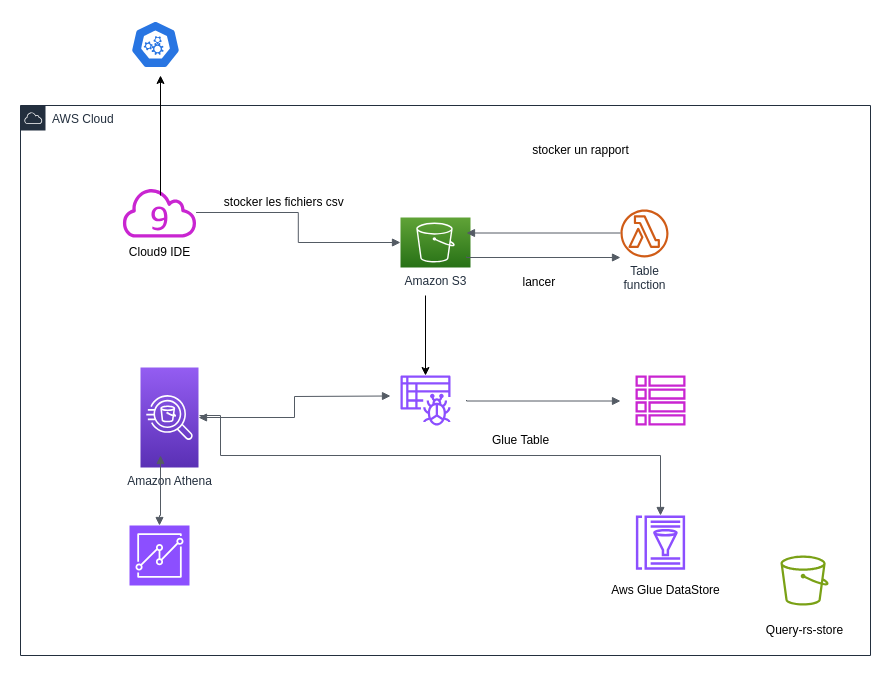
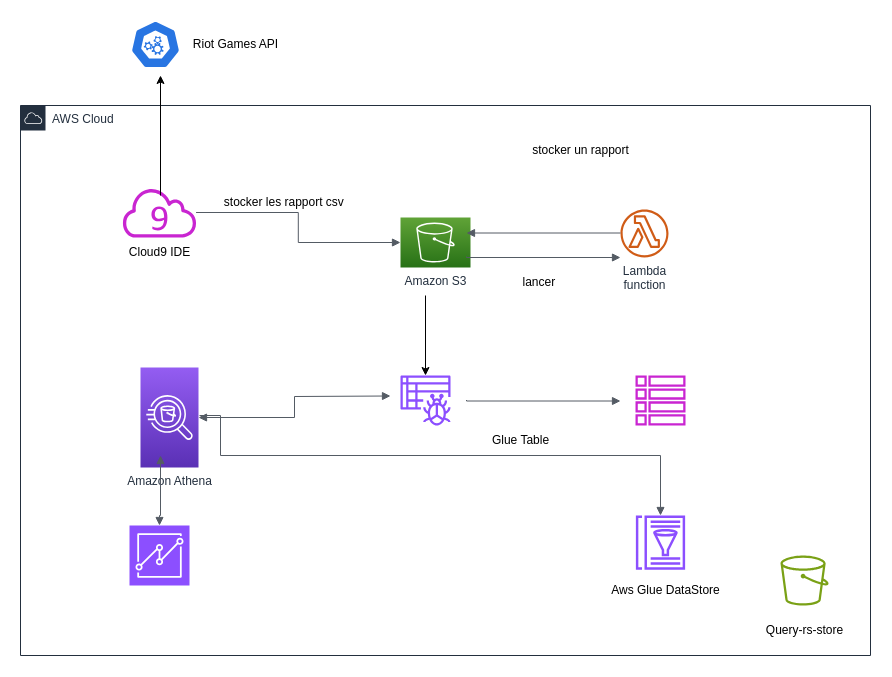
node "Riot Games API": added
node "stocker les fichiers csv": label "stocker les fichiers csv" -> "stocker les rapport csv"
node "Table function": label "Table function" -> "Lambda function"
